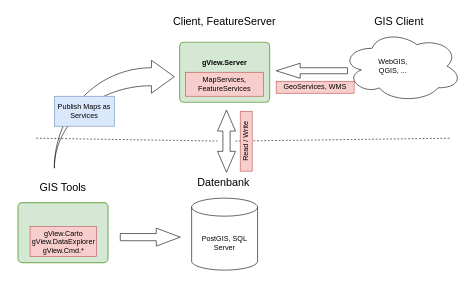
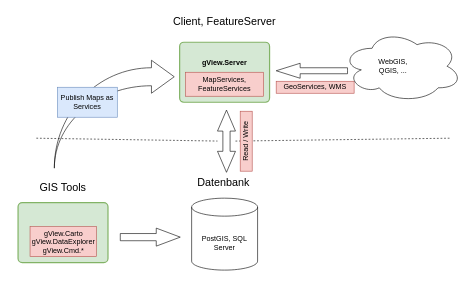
node "GIS Client": removed
node "Publish Maps as Services": moved (84, 111) -> (87, 102)
